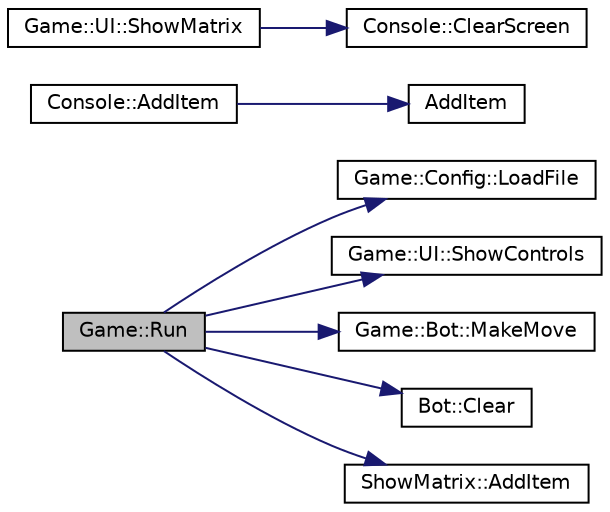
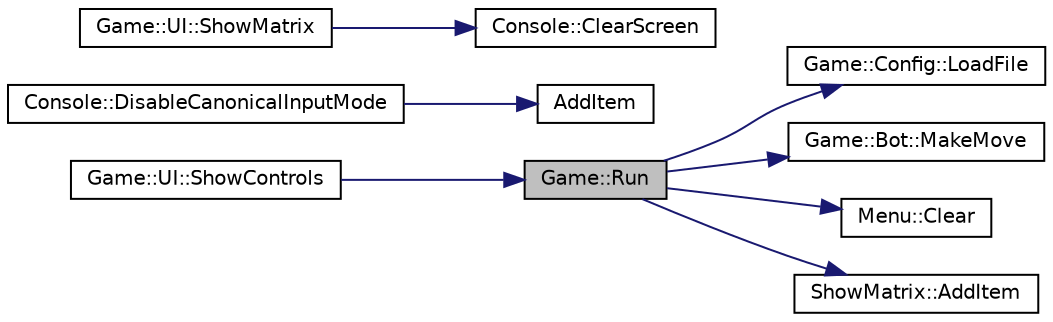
node "Console::AddItem": label "Console::AddItem" -> "Console::DisableCanonicalInputMode"
edge "Game::Run" -> "Game::UI::ShowControls": reversed
node "Bot::Clear": label "Bot::Clear" -> "Menu::Clear"
